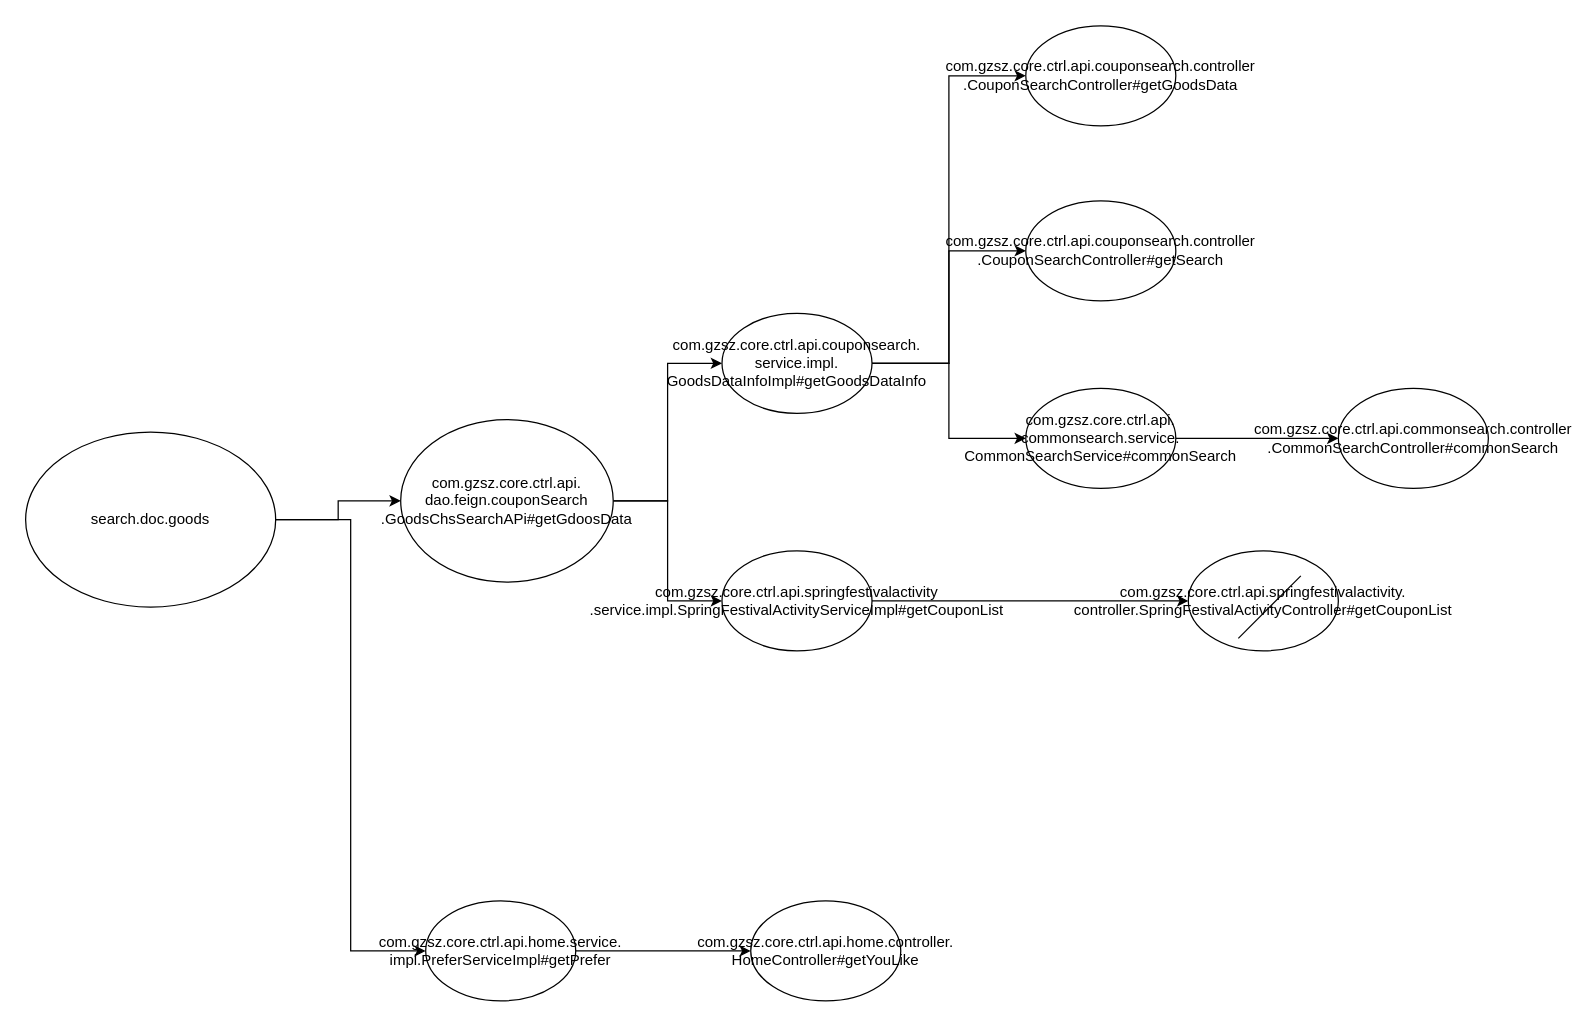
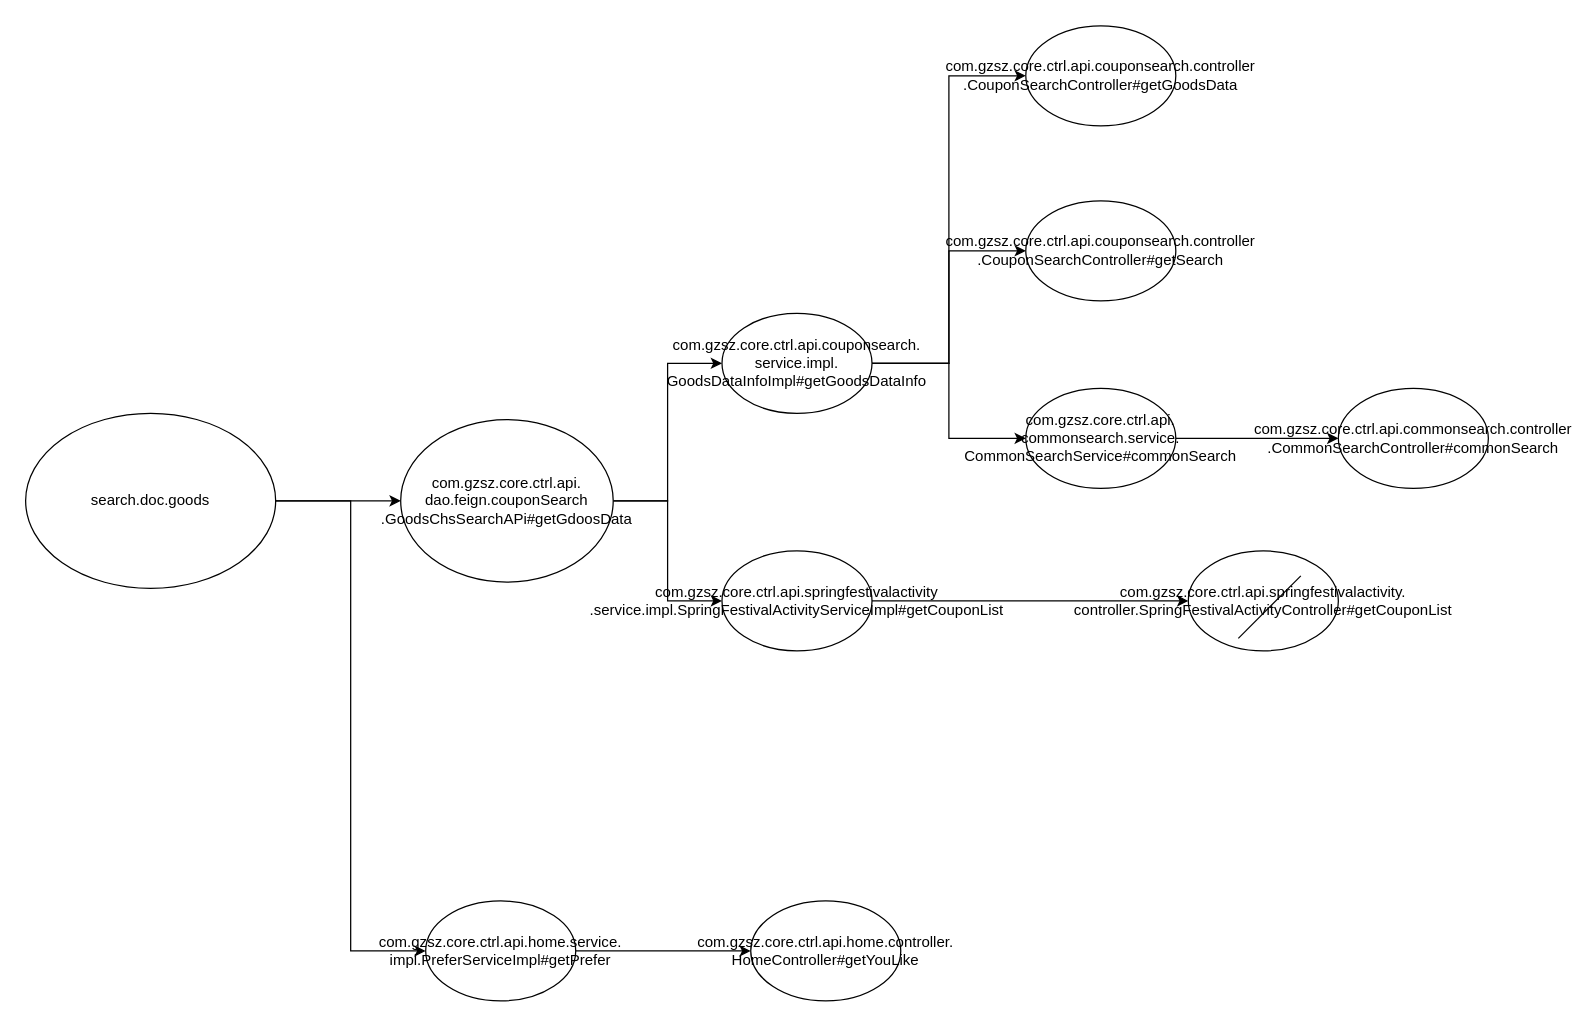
node "search.doc.goods": moved (151, 519) -> (151, 501)
